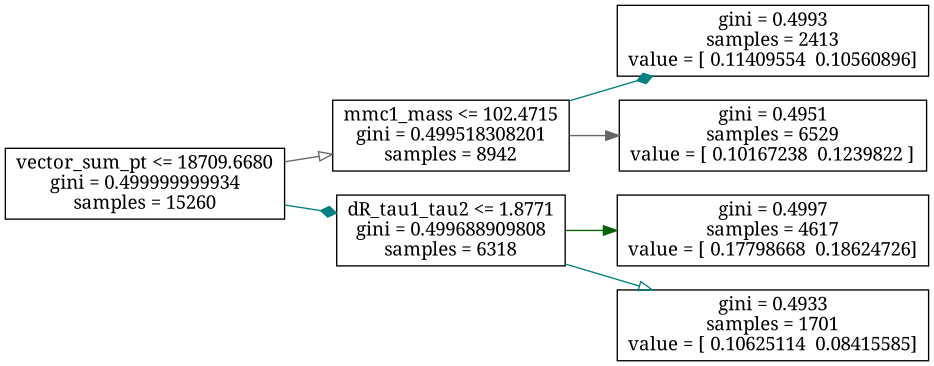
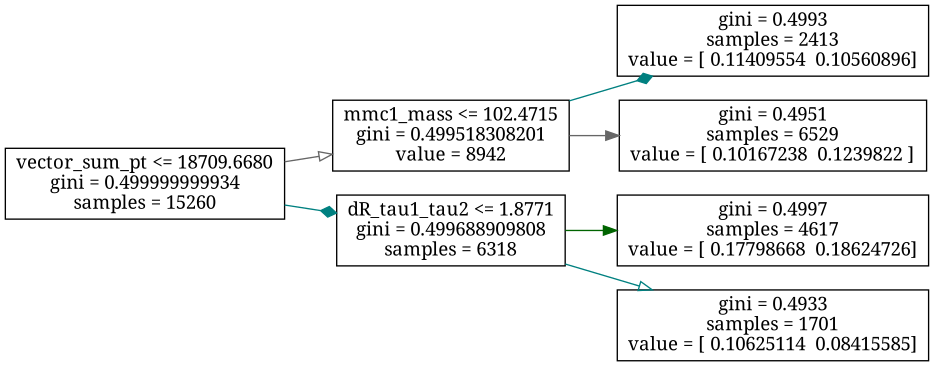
node "mmc1_mass <= 102.4715 gini = 0.499518308201 samples = 8942": label "mmc1_mass <= 102.4715 gini = 0.499518308201 samples = 8942" -> "mmc1_mass <= 102.4715 gini = 0.499518308201 value = 8942"
